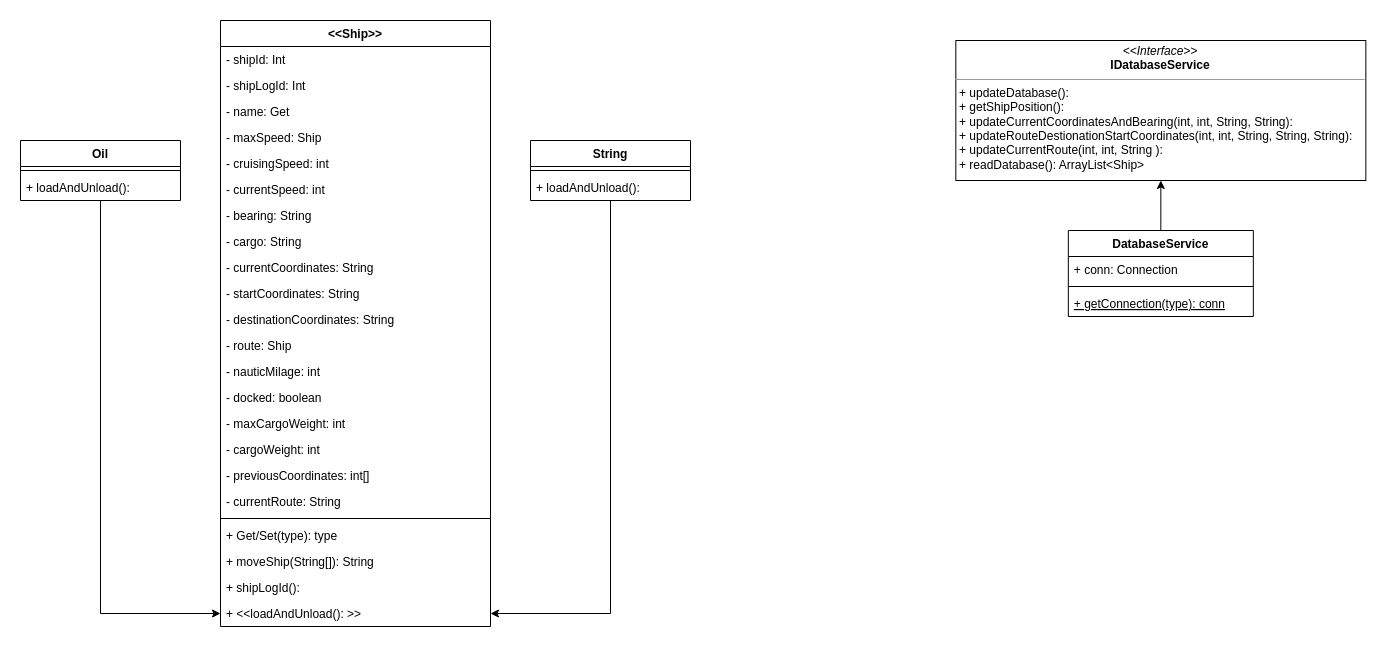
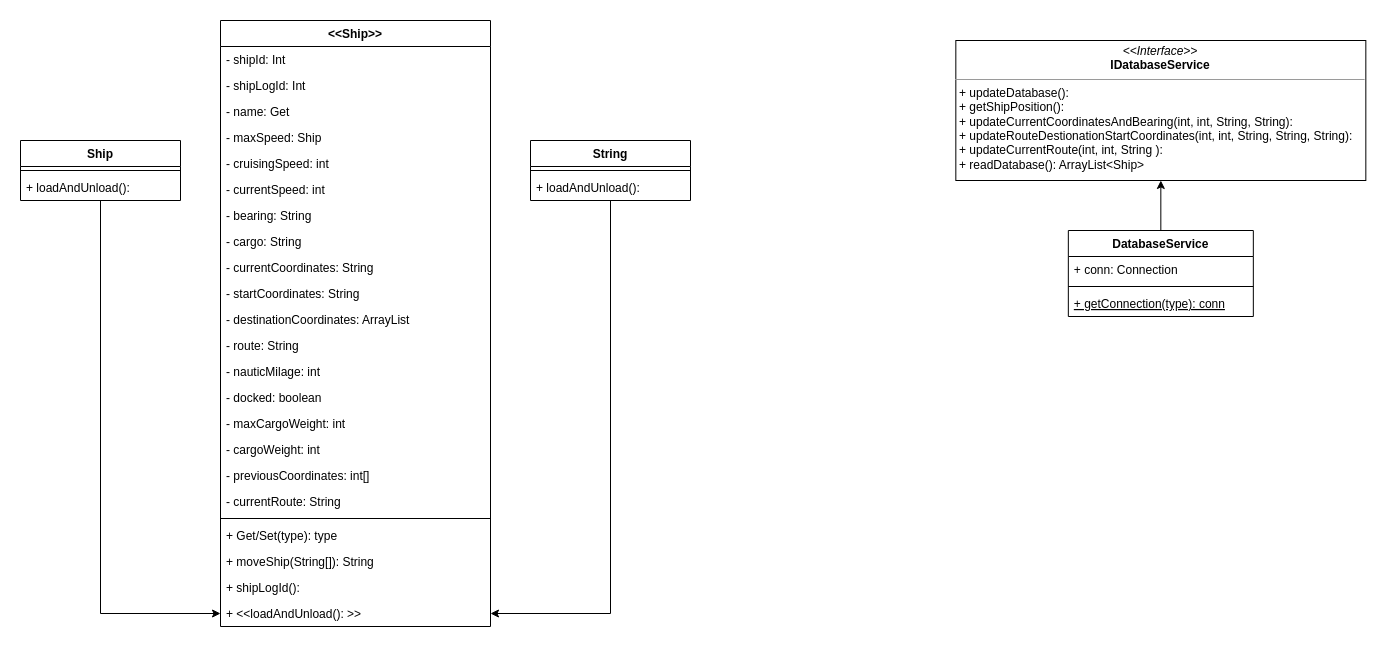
node "Oil": label "Oil" -> "Ship"
node "- destinationCoordinates: String": label "- destinationCoordinates: String" -> "- destinationCoordinates: ArrayList"
node "- route: Ship": label "- route: Ship" -> "- route: String"
